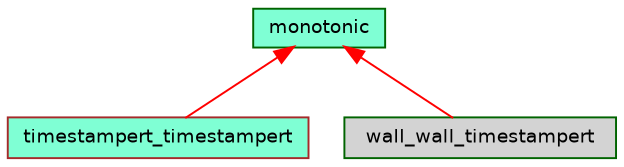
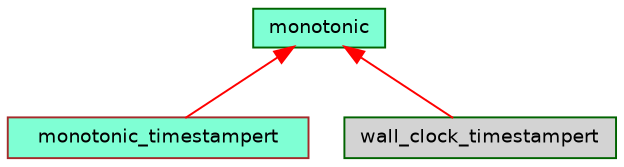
node "timestampert_timestampert": label "timestampert_timestampert" -> "monotonic_timestampert"
node "wall_wall_timestampert": label "wall_wall_timestampert" -> "wall_clock_timestampert"
